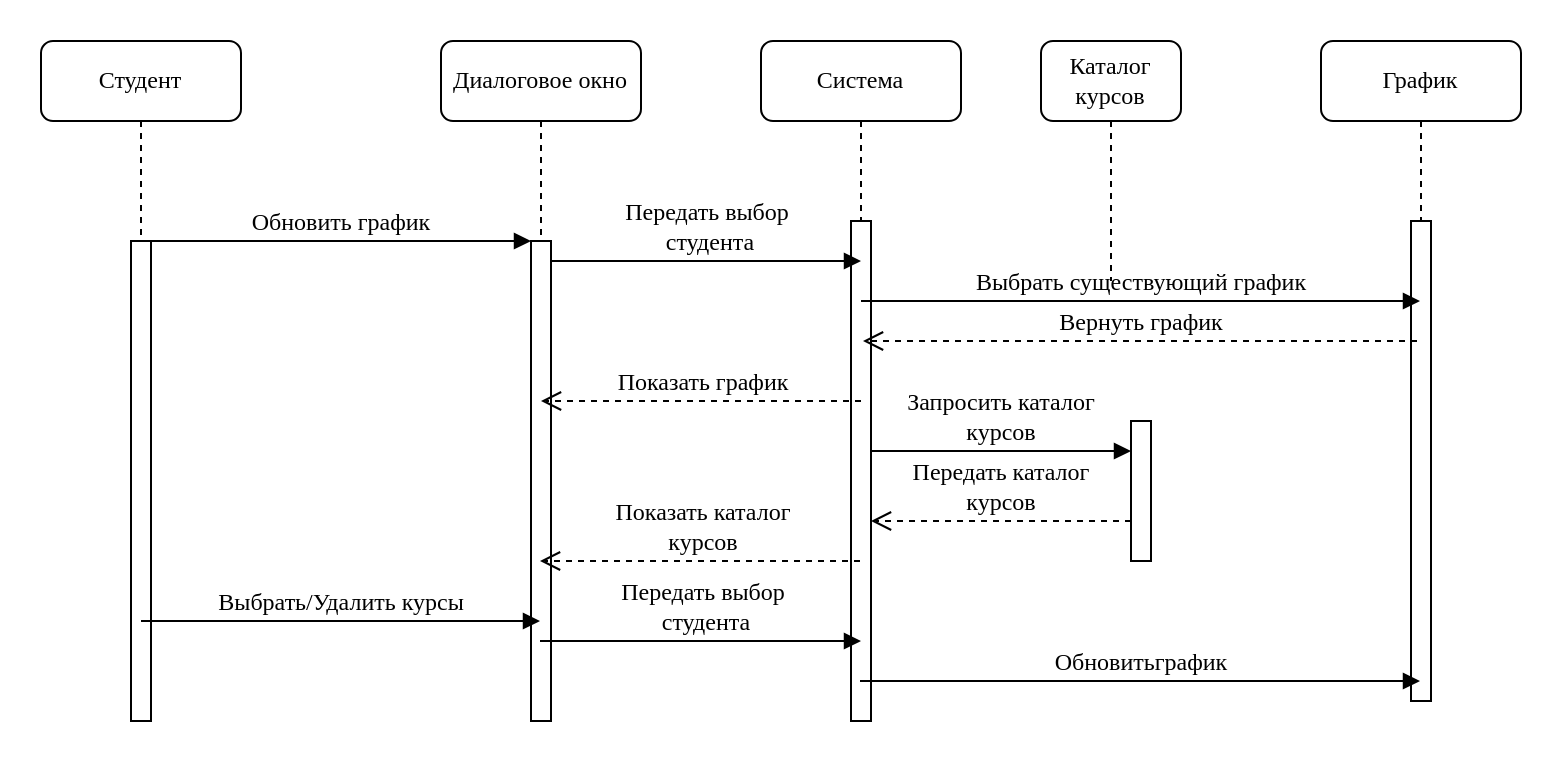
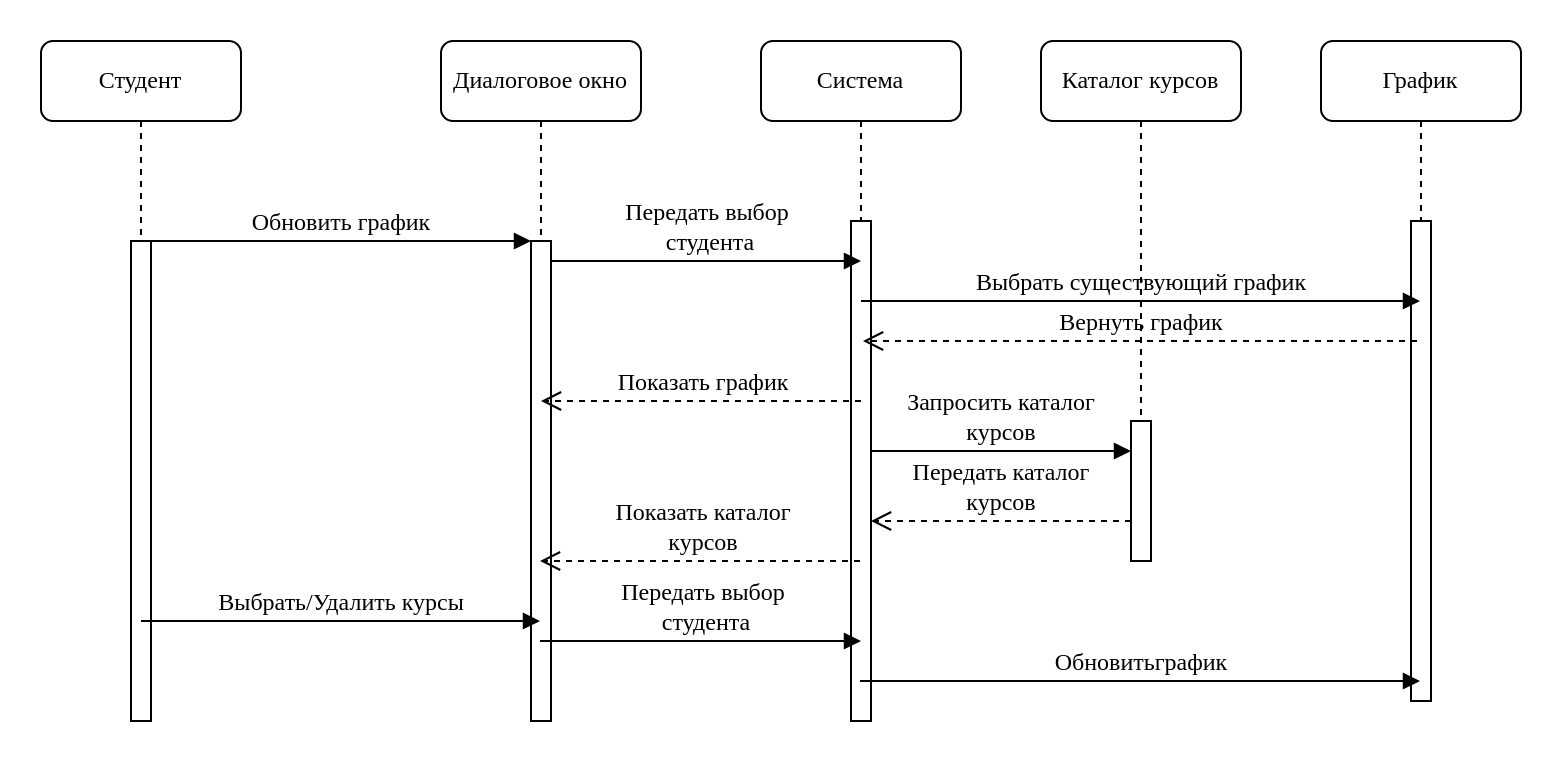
node "Каталог курсов": size 140x240 -> 200x380
